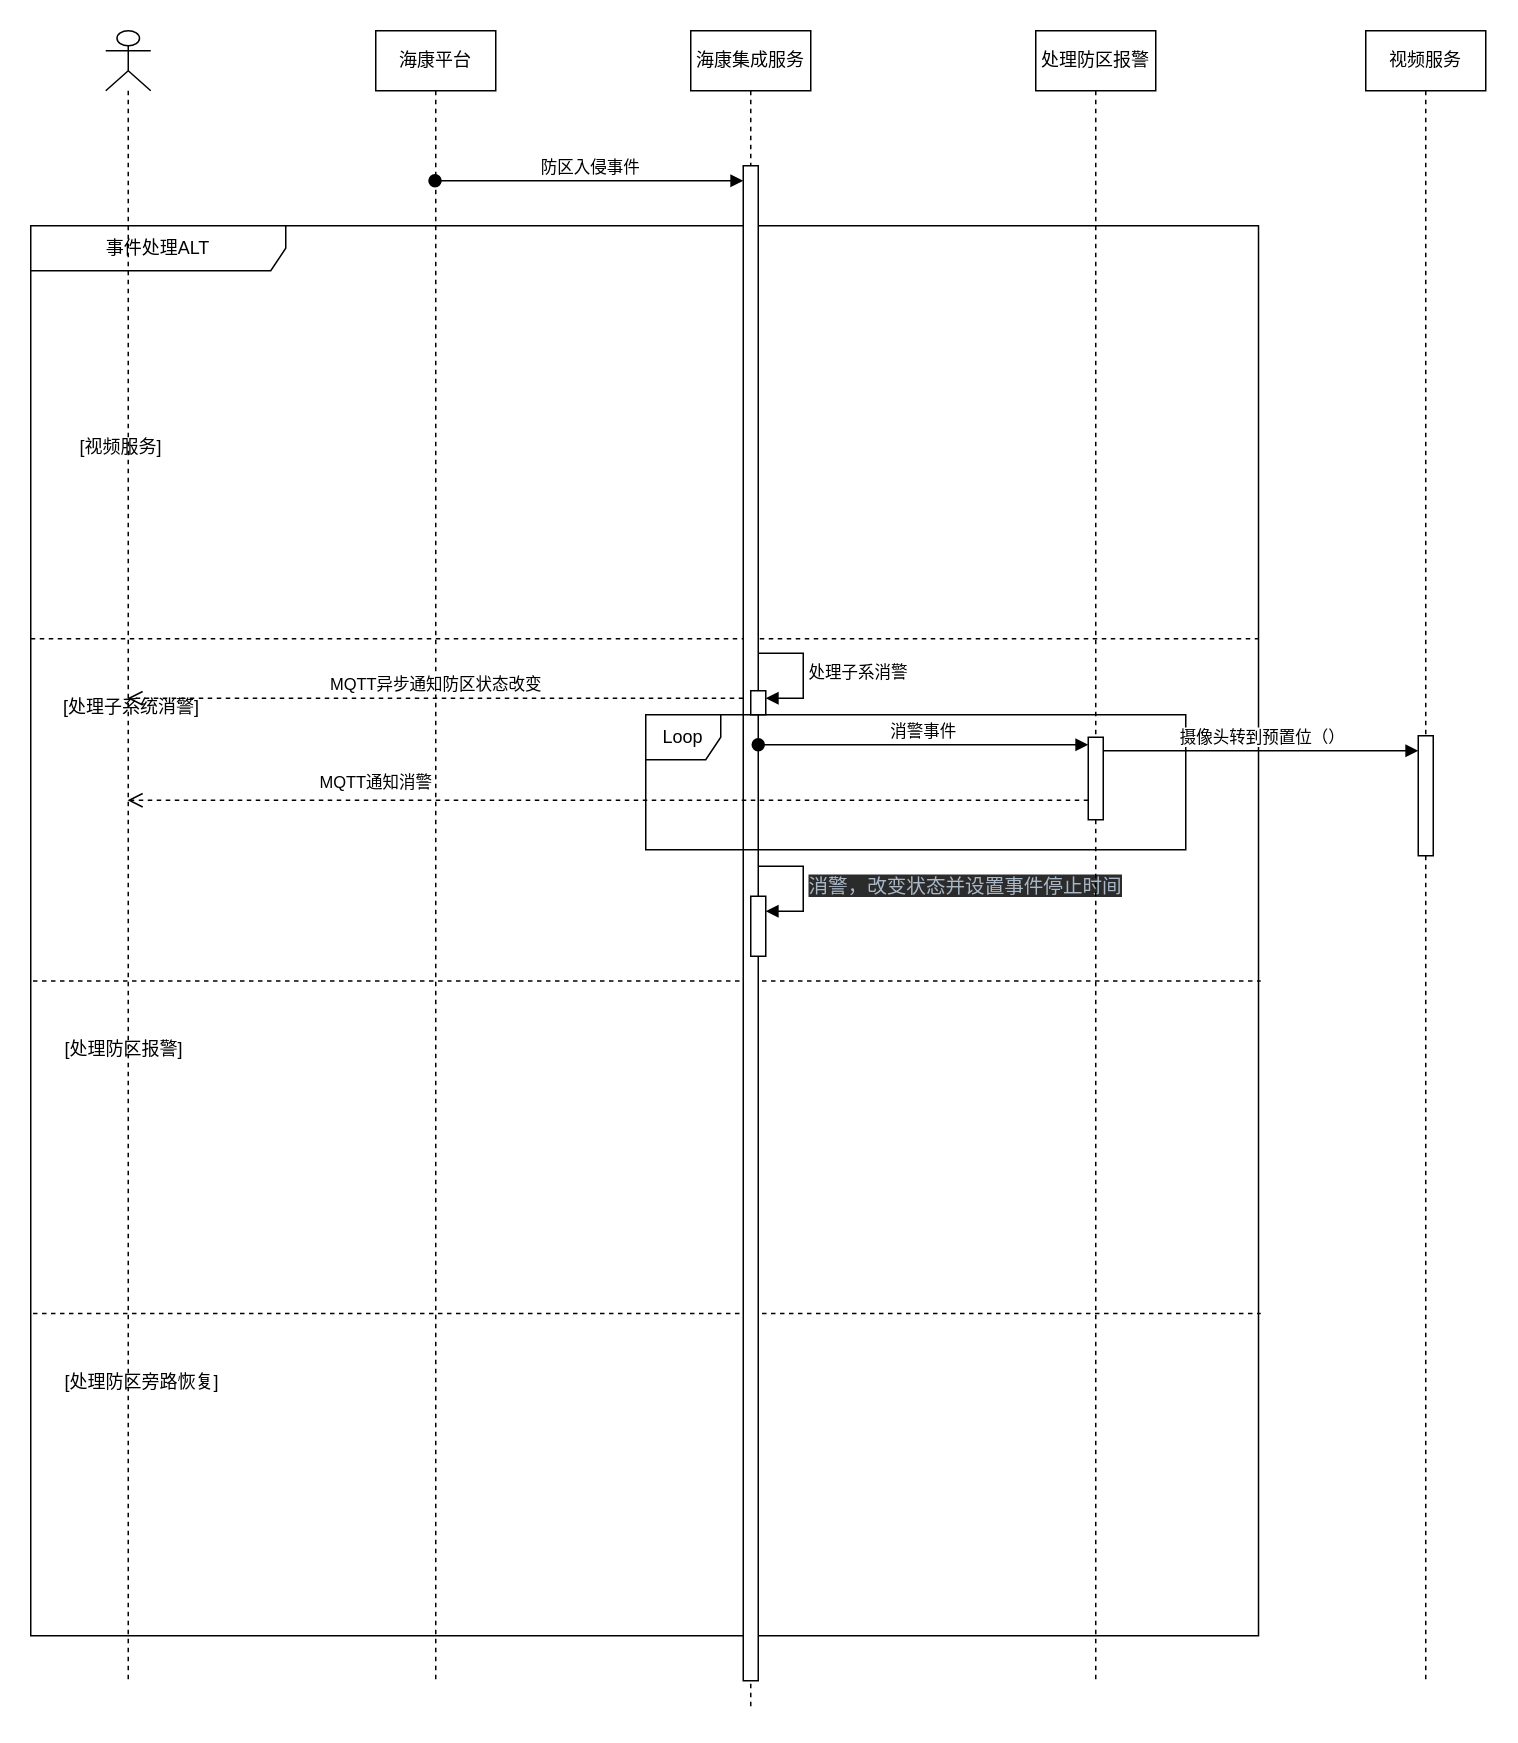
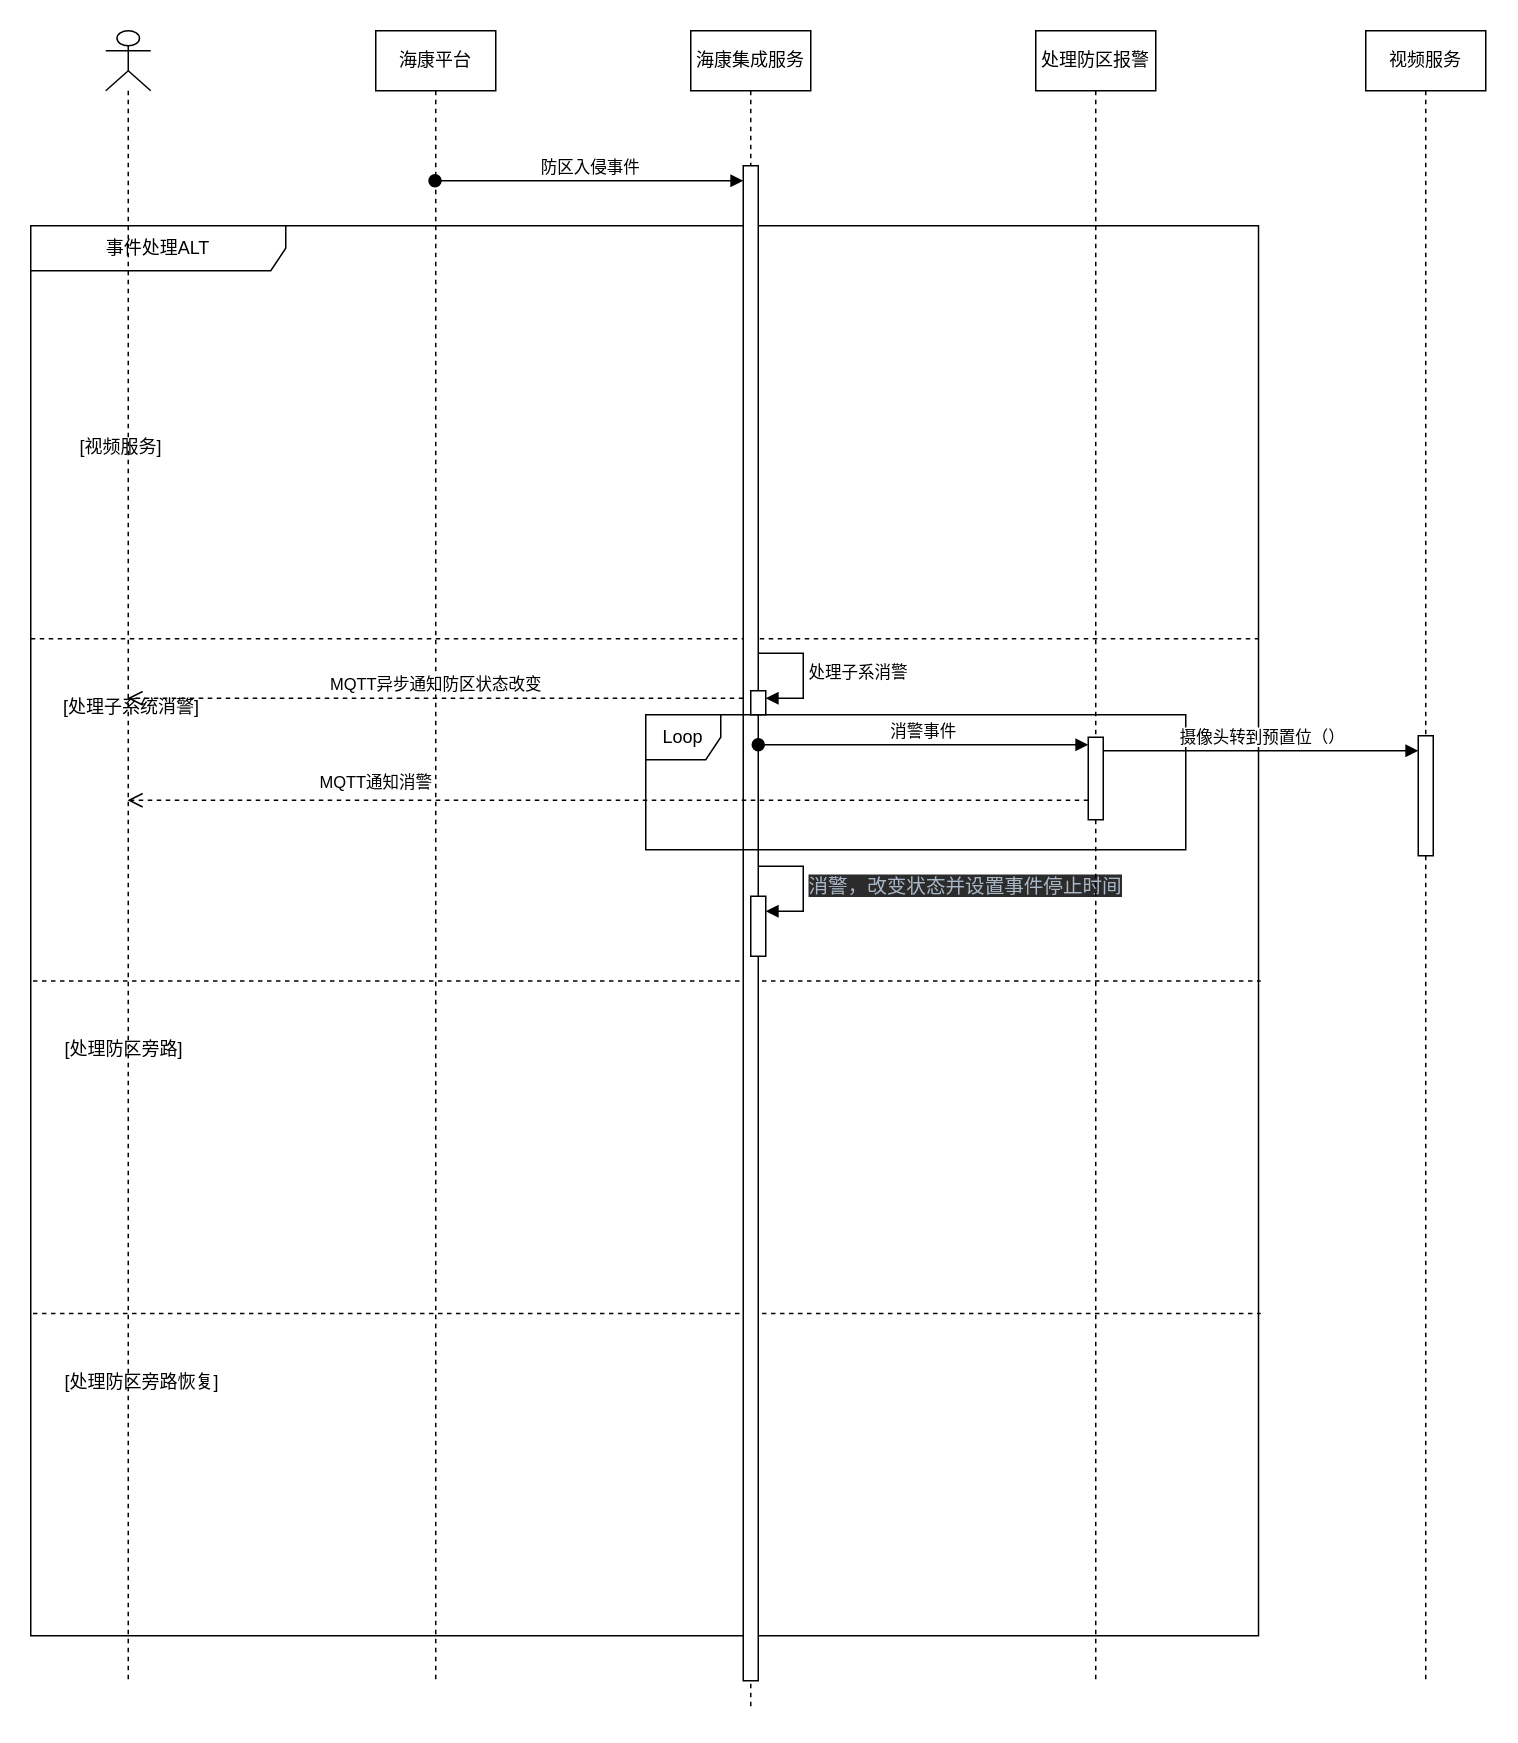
node "[处理防区报警]": label "[处理防区报警]" -> "[处理防区旁路]"
